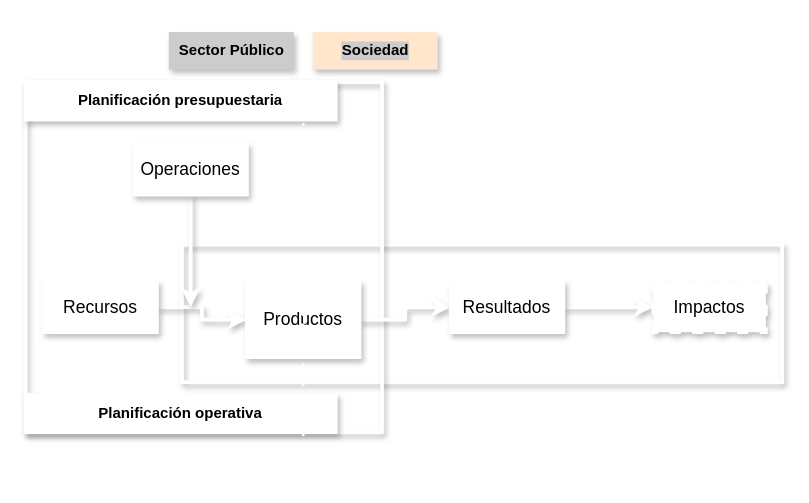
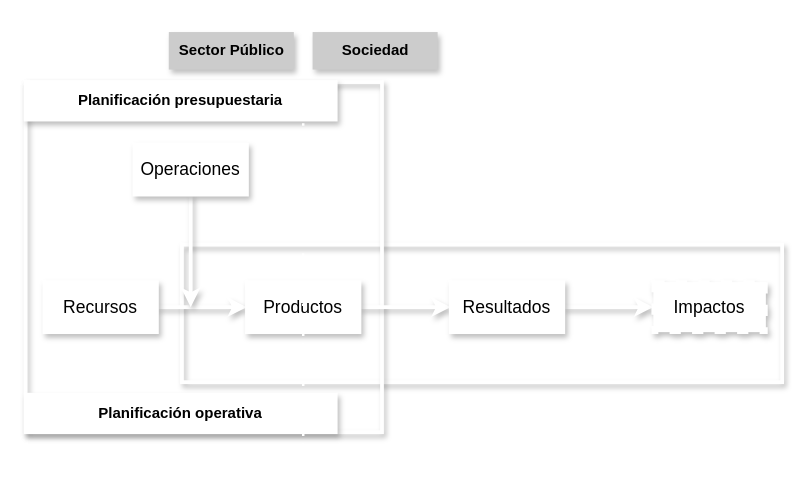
node "Sociedad": fillcolor #ffe6cc -> #cccccc
node "Productos": size 113x75 -> 113x50
